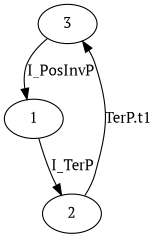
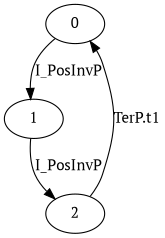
node "3": label "3" -> "0"
edge "1" -> "2": label "I_TerP" -> "I_PosInvP"
